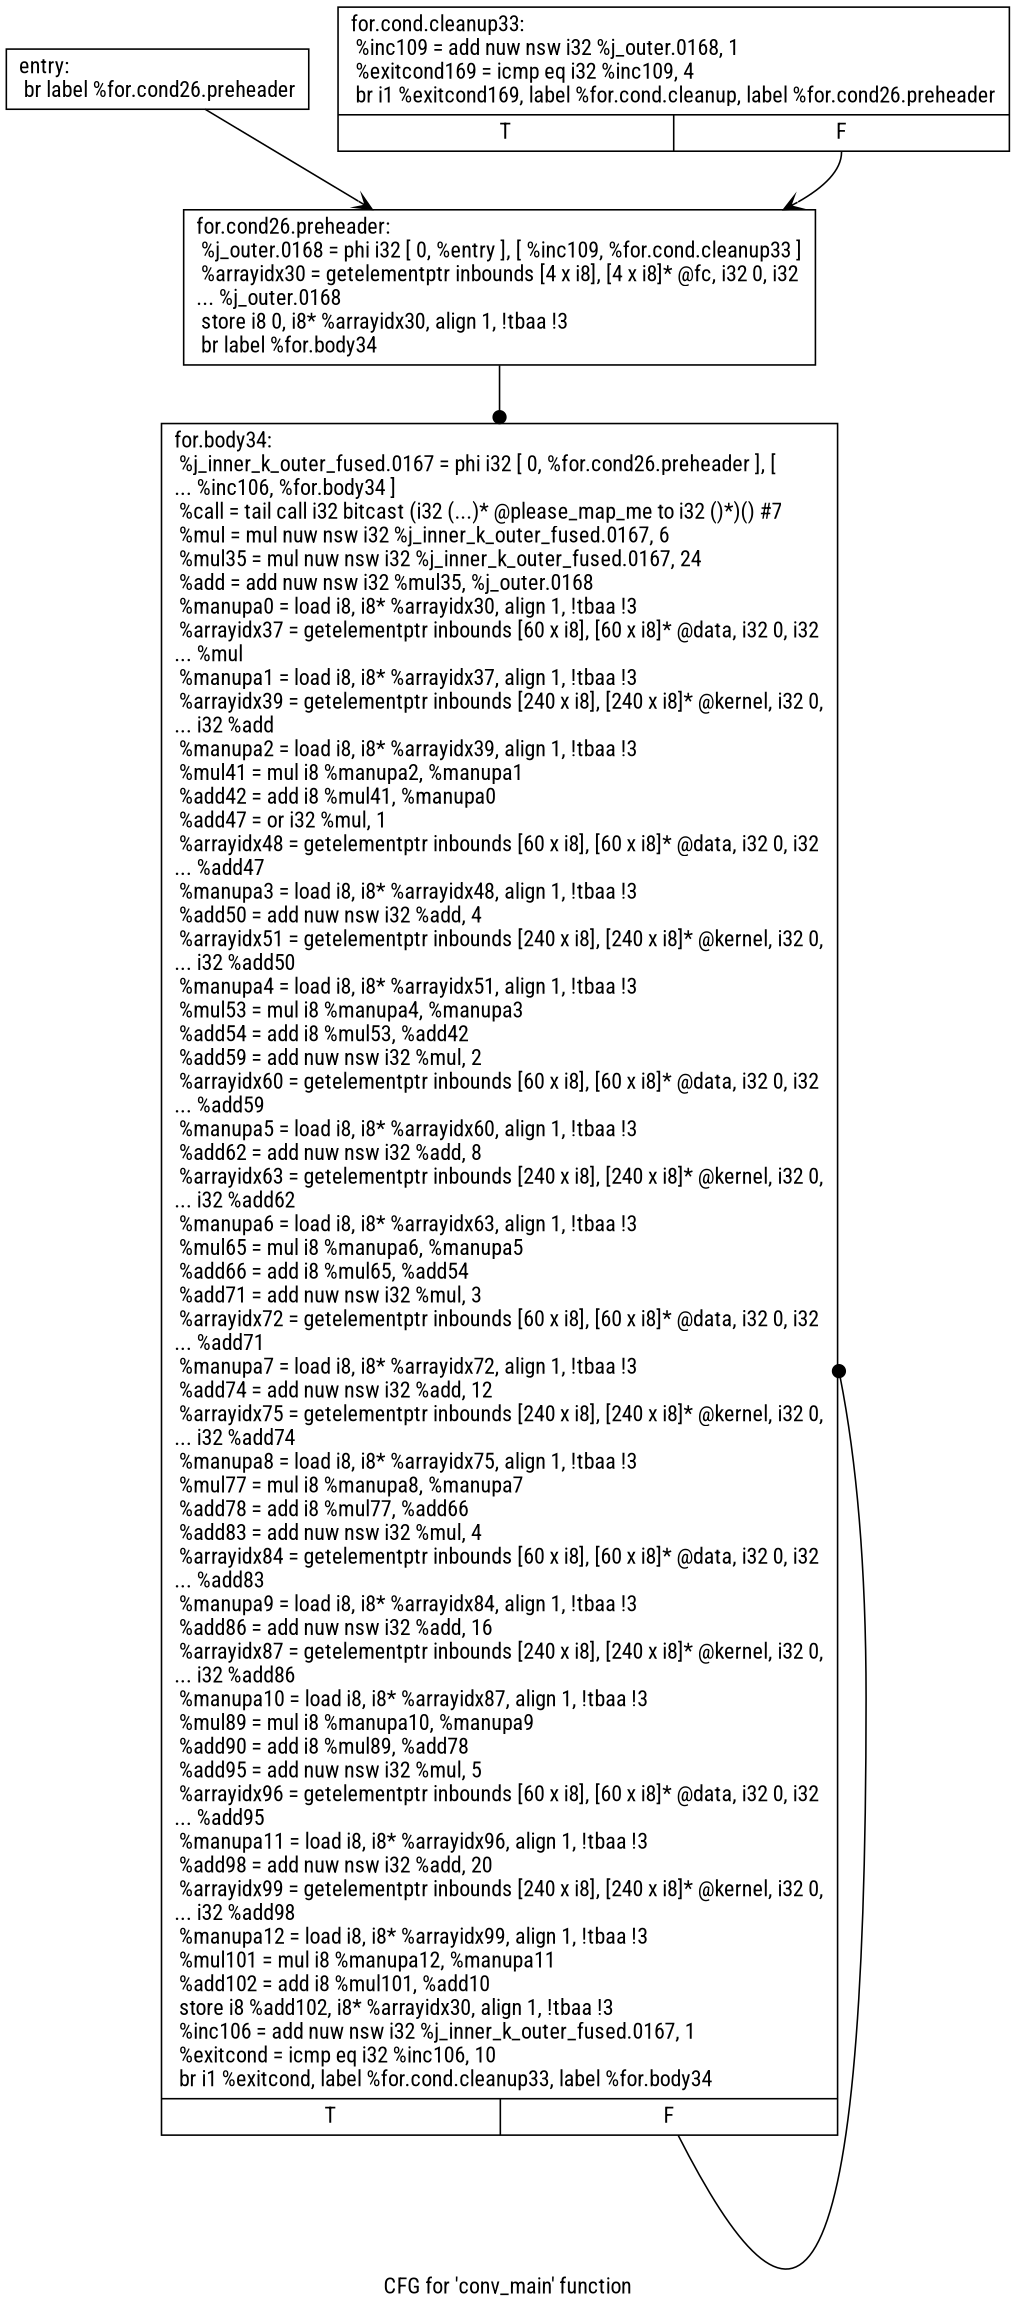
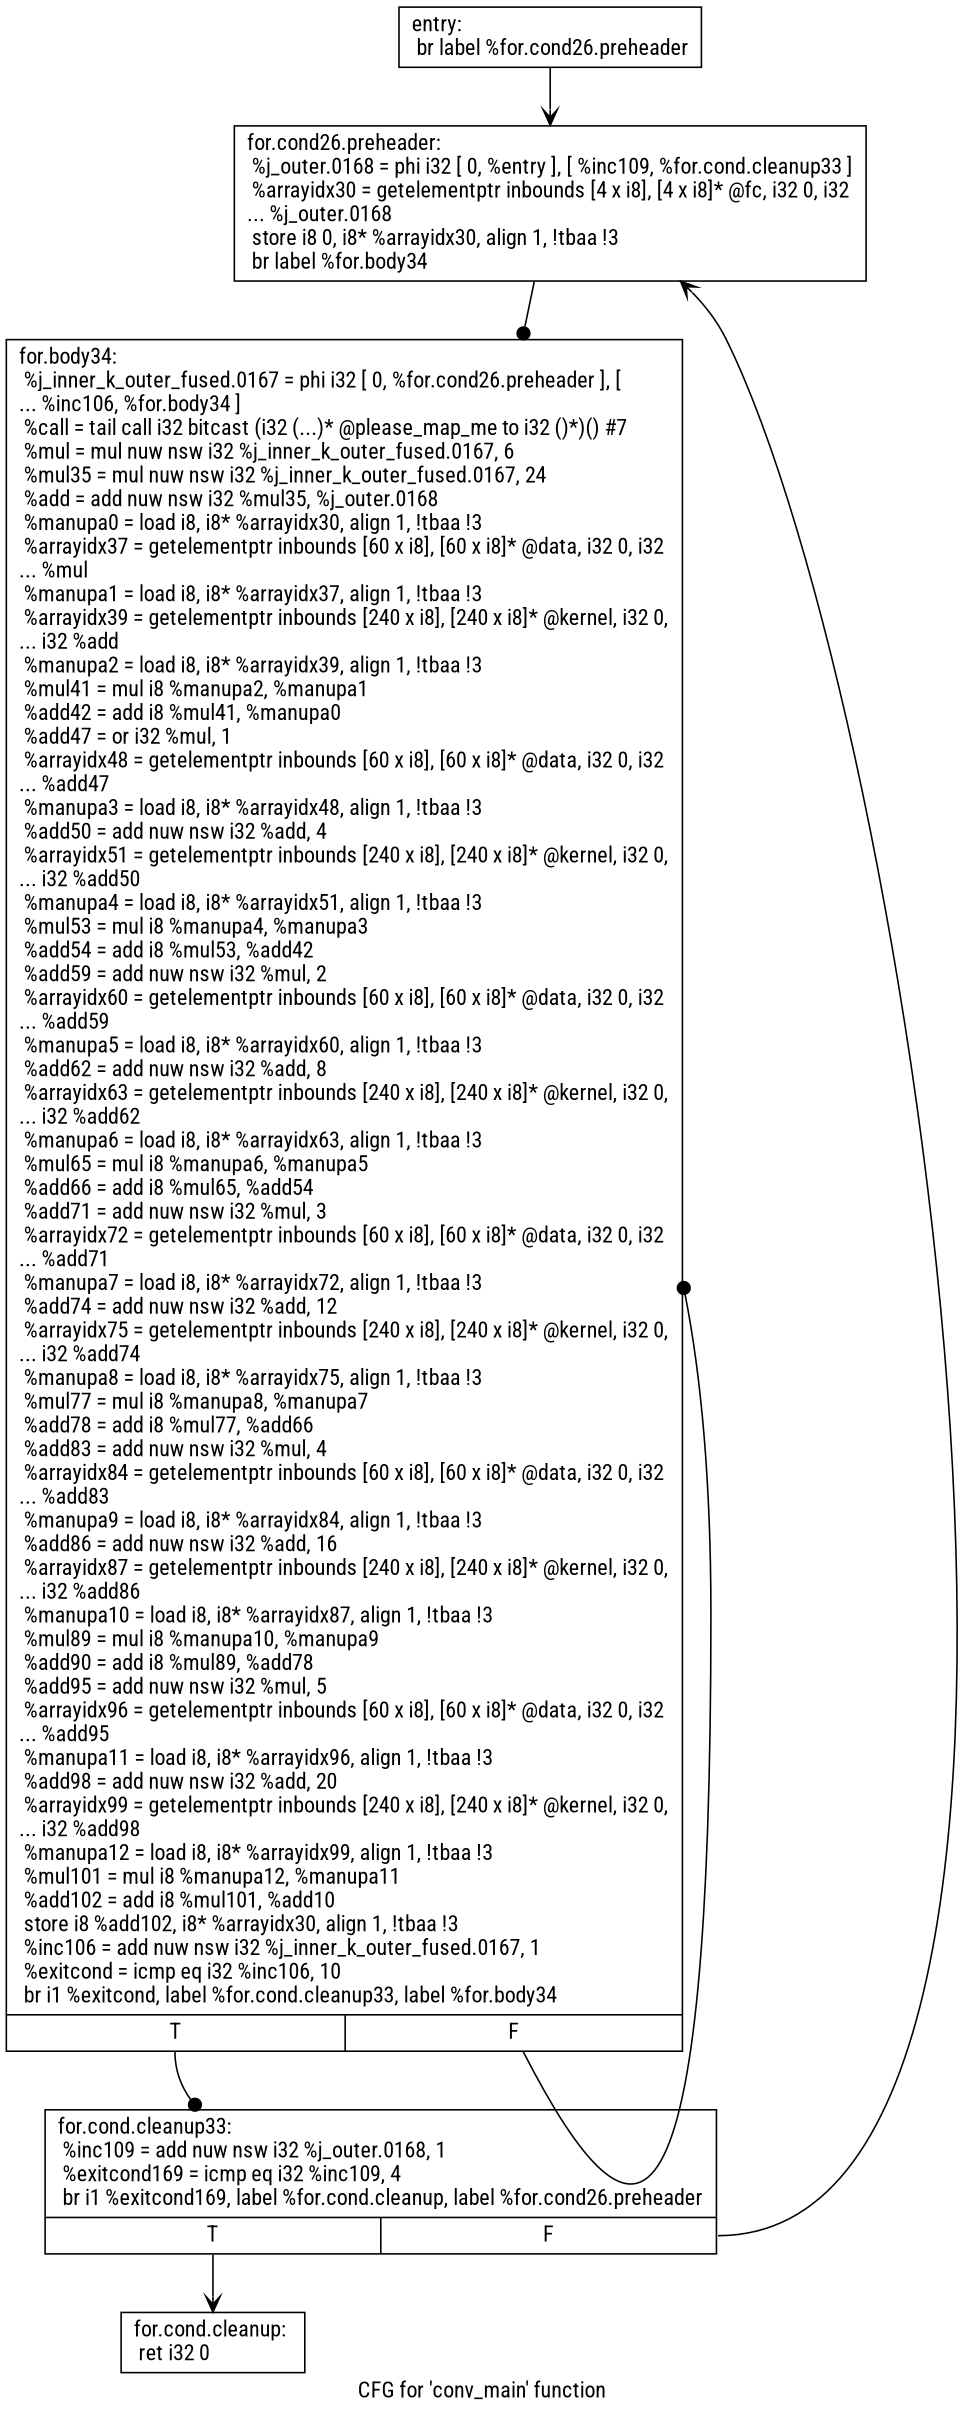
edge "for.body34:" -> "for.cond.cleanup33:": added
node "for.cond.cleanup:": added
